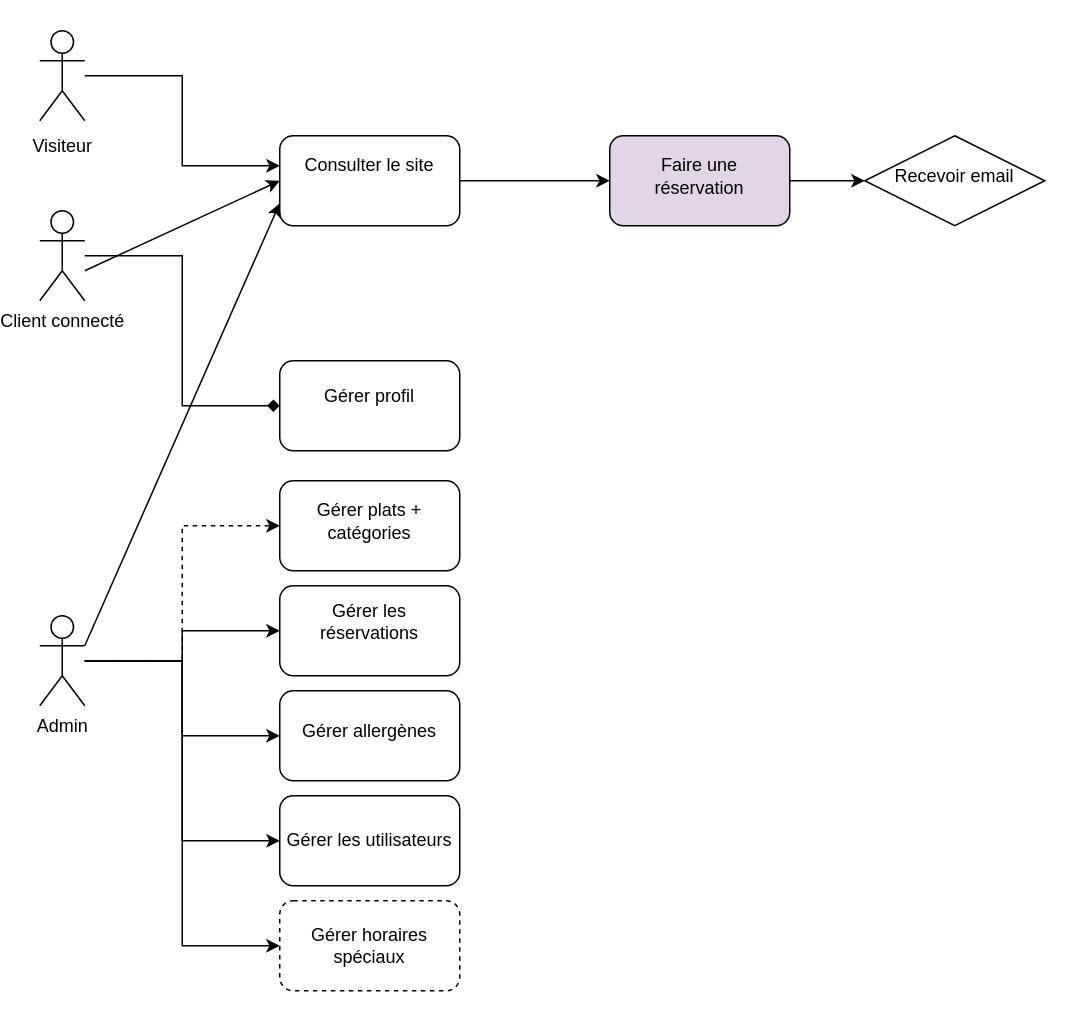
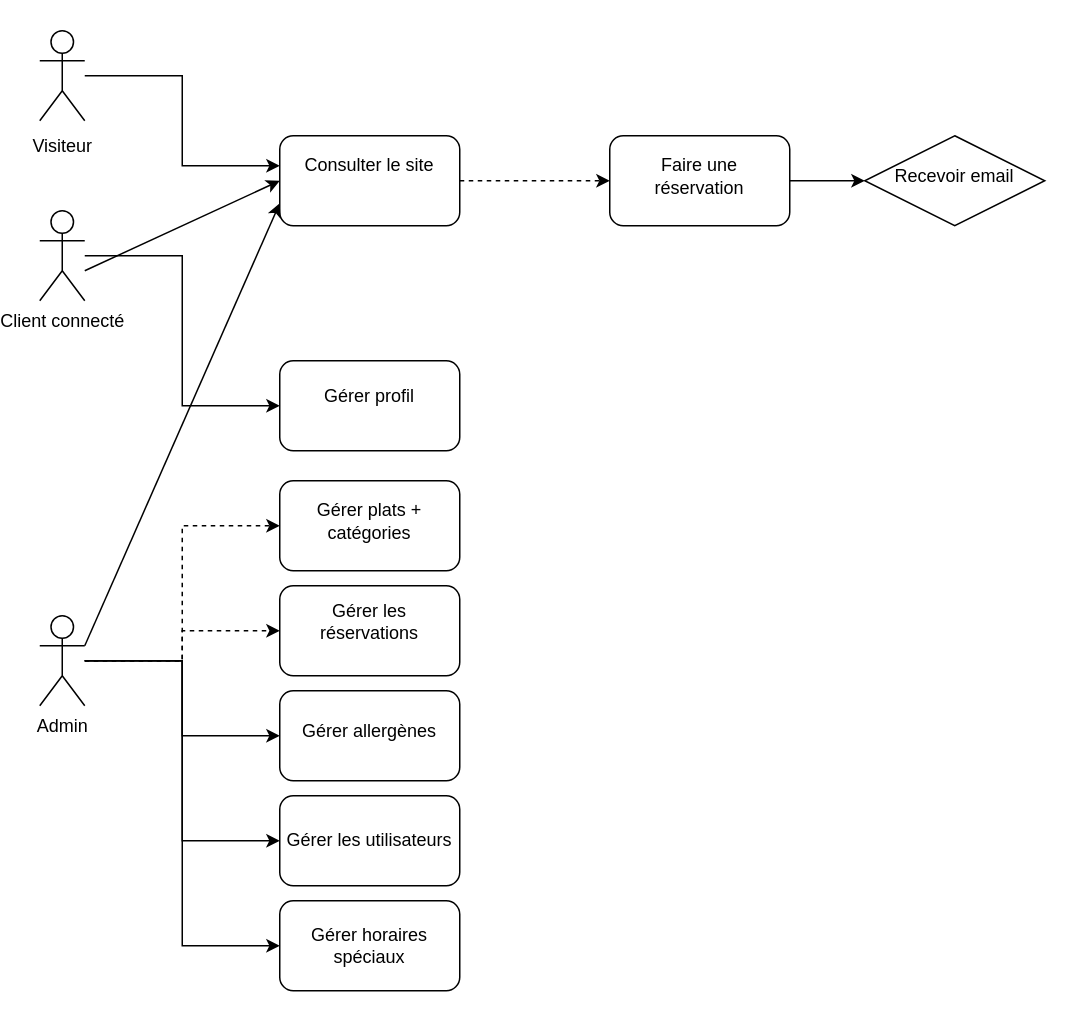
edge "Consulter le site" -> "Faire une réservation": style solid -> dashed
node "Faire une réservation": fillcolor #e1d5e7 -> #ffffff
edge "Client connecté" -> "Gérer profil": arrowhead diamond -> classic
edge "Admin" -> "Gérer les réservations": style solid -> dashed
node "Gérer horaires spéciaux": style dashed -> solid
